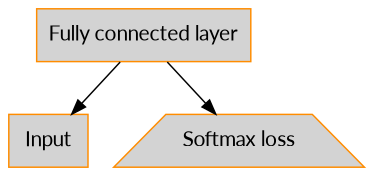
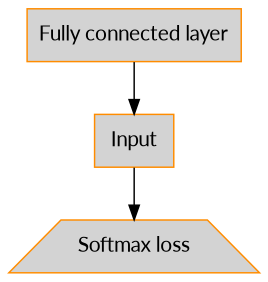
edge "Fully connected layer" -> "Softmax loss": now "Input" -> "Softmax loss"
